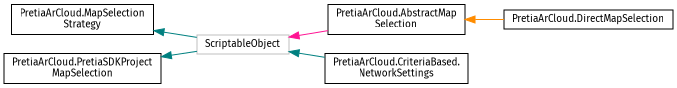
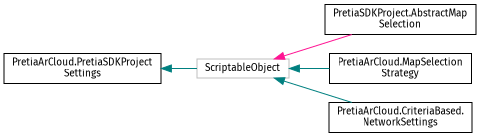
node "PretiaArCloud.AbstractMap Selection": label "PretiaArCloud.AbstractMap Selection" -> "PretiaSDKProject.AbstractMap Selection"
node "PretiaArCloud.DirectMapSelection": removed
edge "ScriptableObject" -> "PretiaArCloud.MapSelection Strategy": reversed
node "PretiaArCloud.PretiaSDKProject MapSelection": label "PretiaArCloud.PretiaSDKProject MapSelection" -> "PretiaArCloud.PretiaSDKProject Settings"
